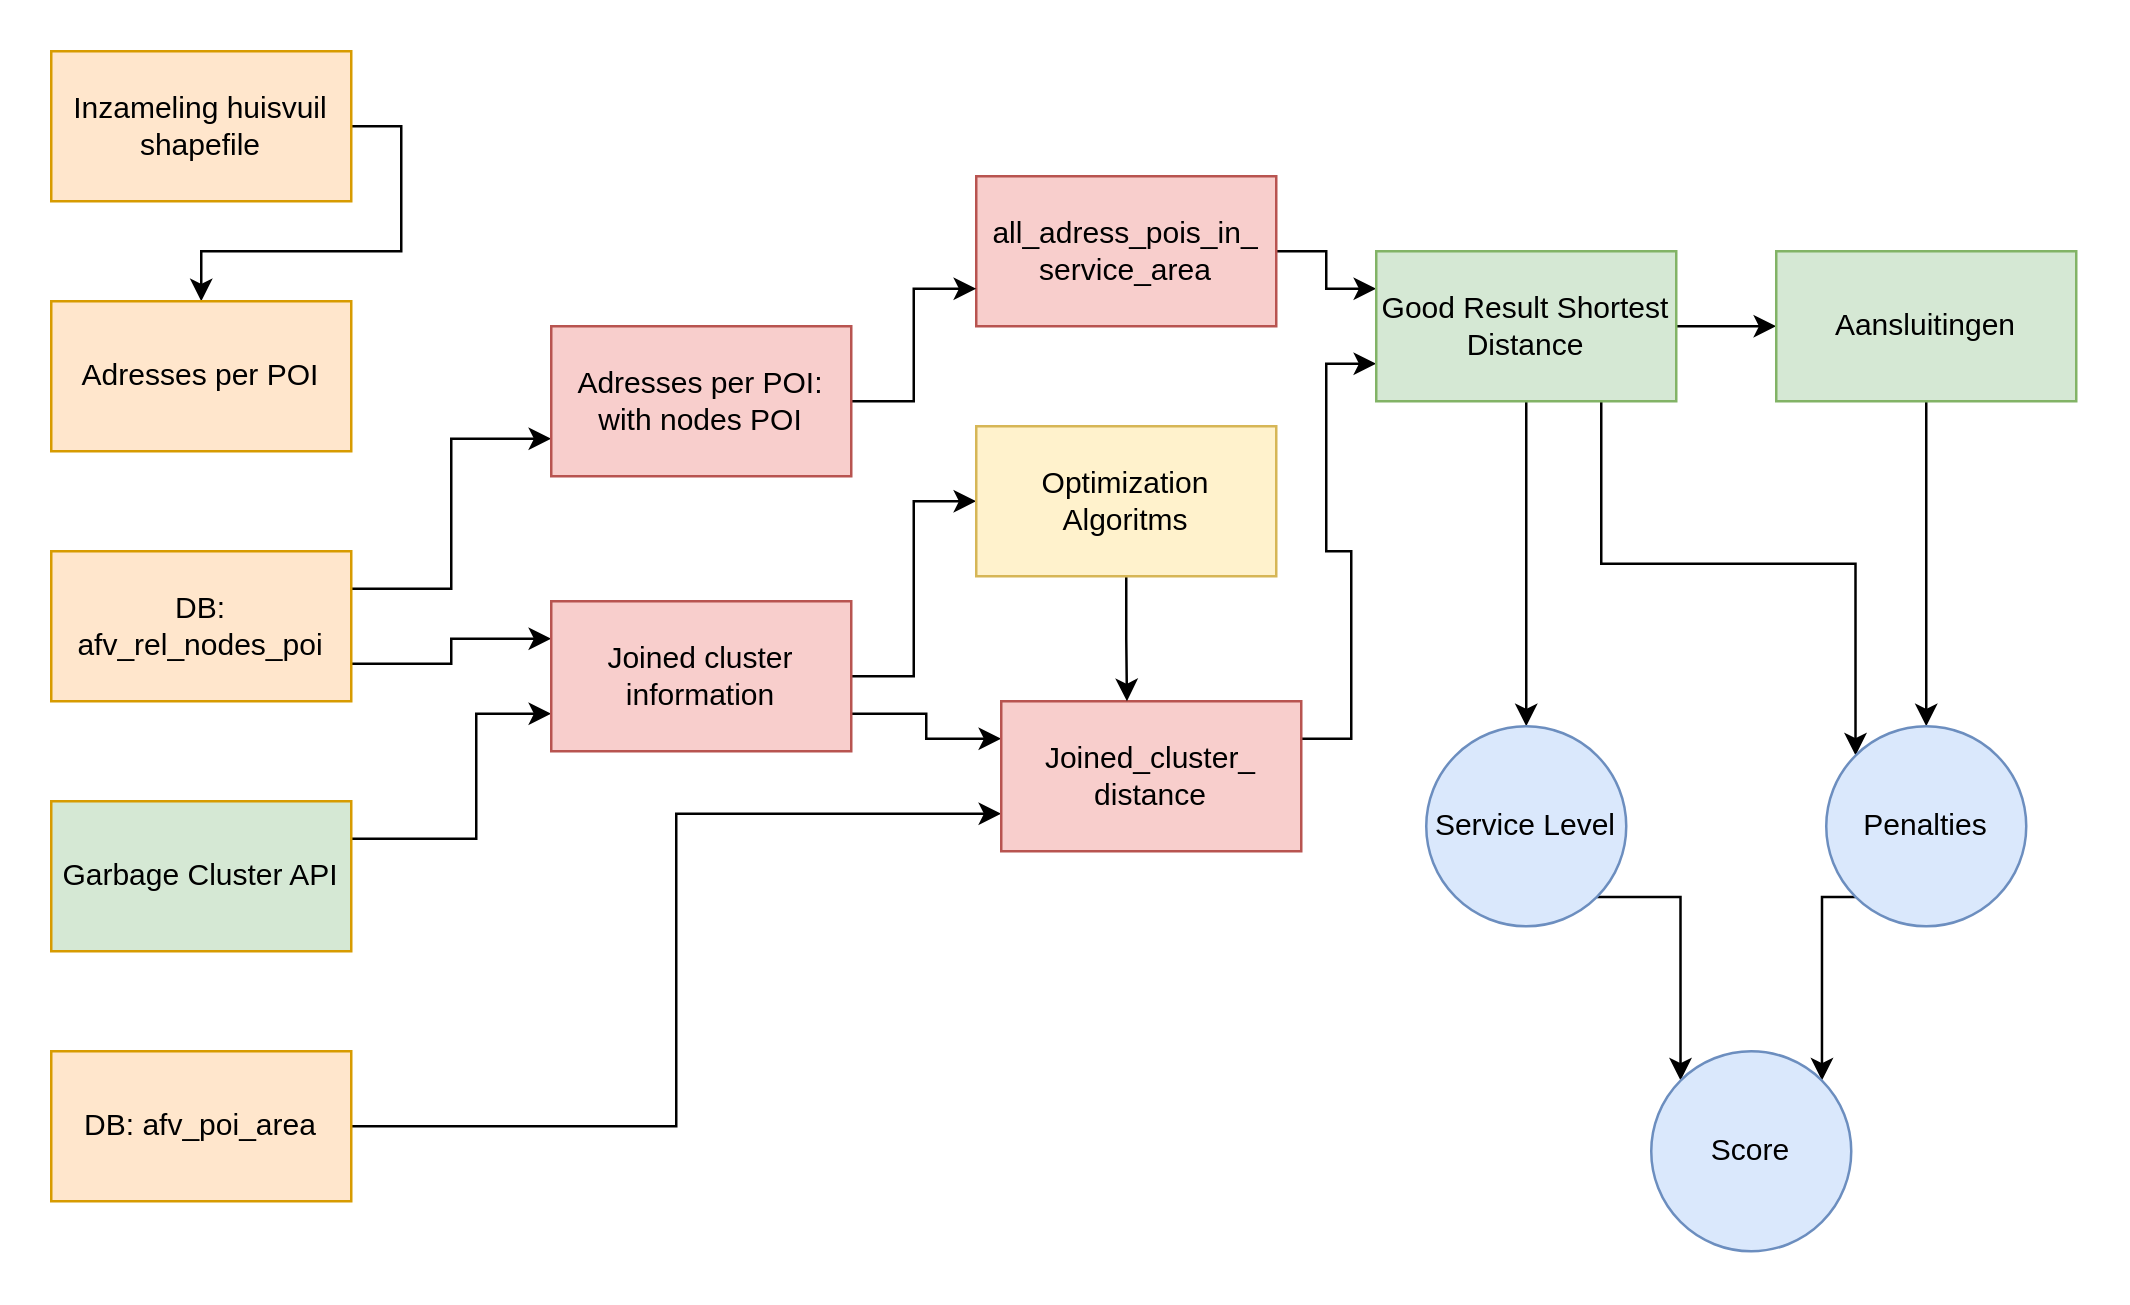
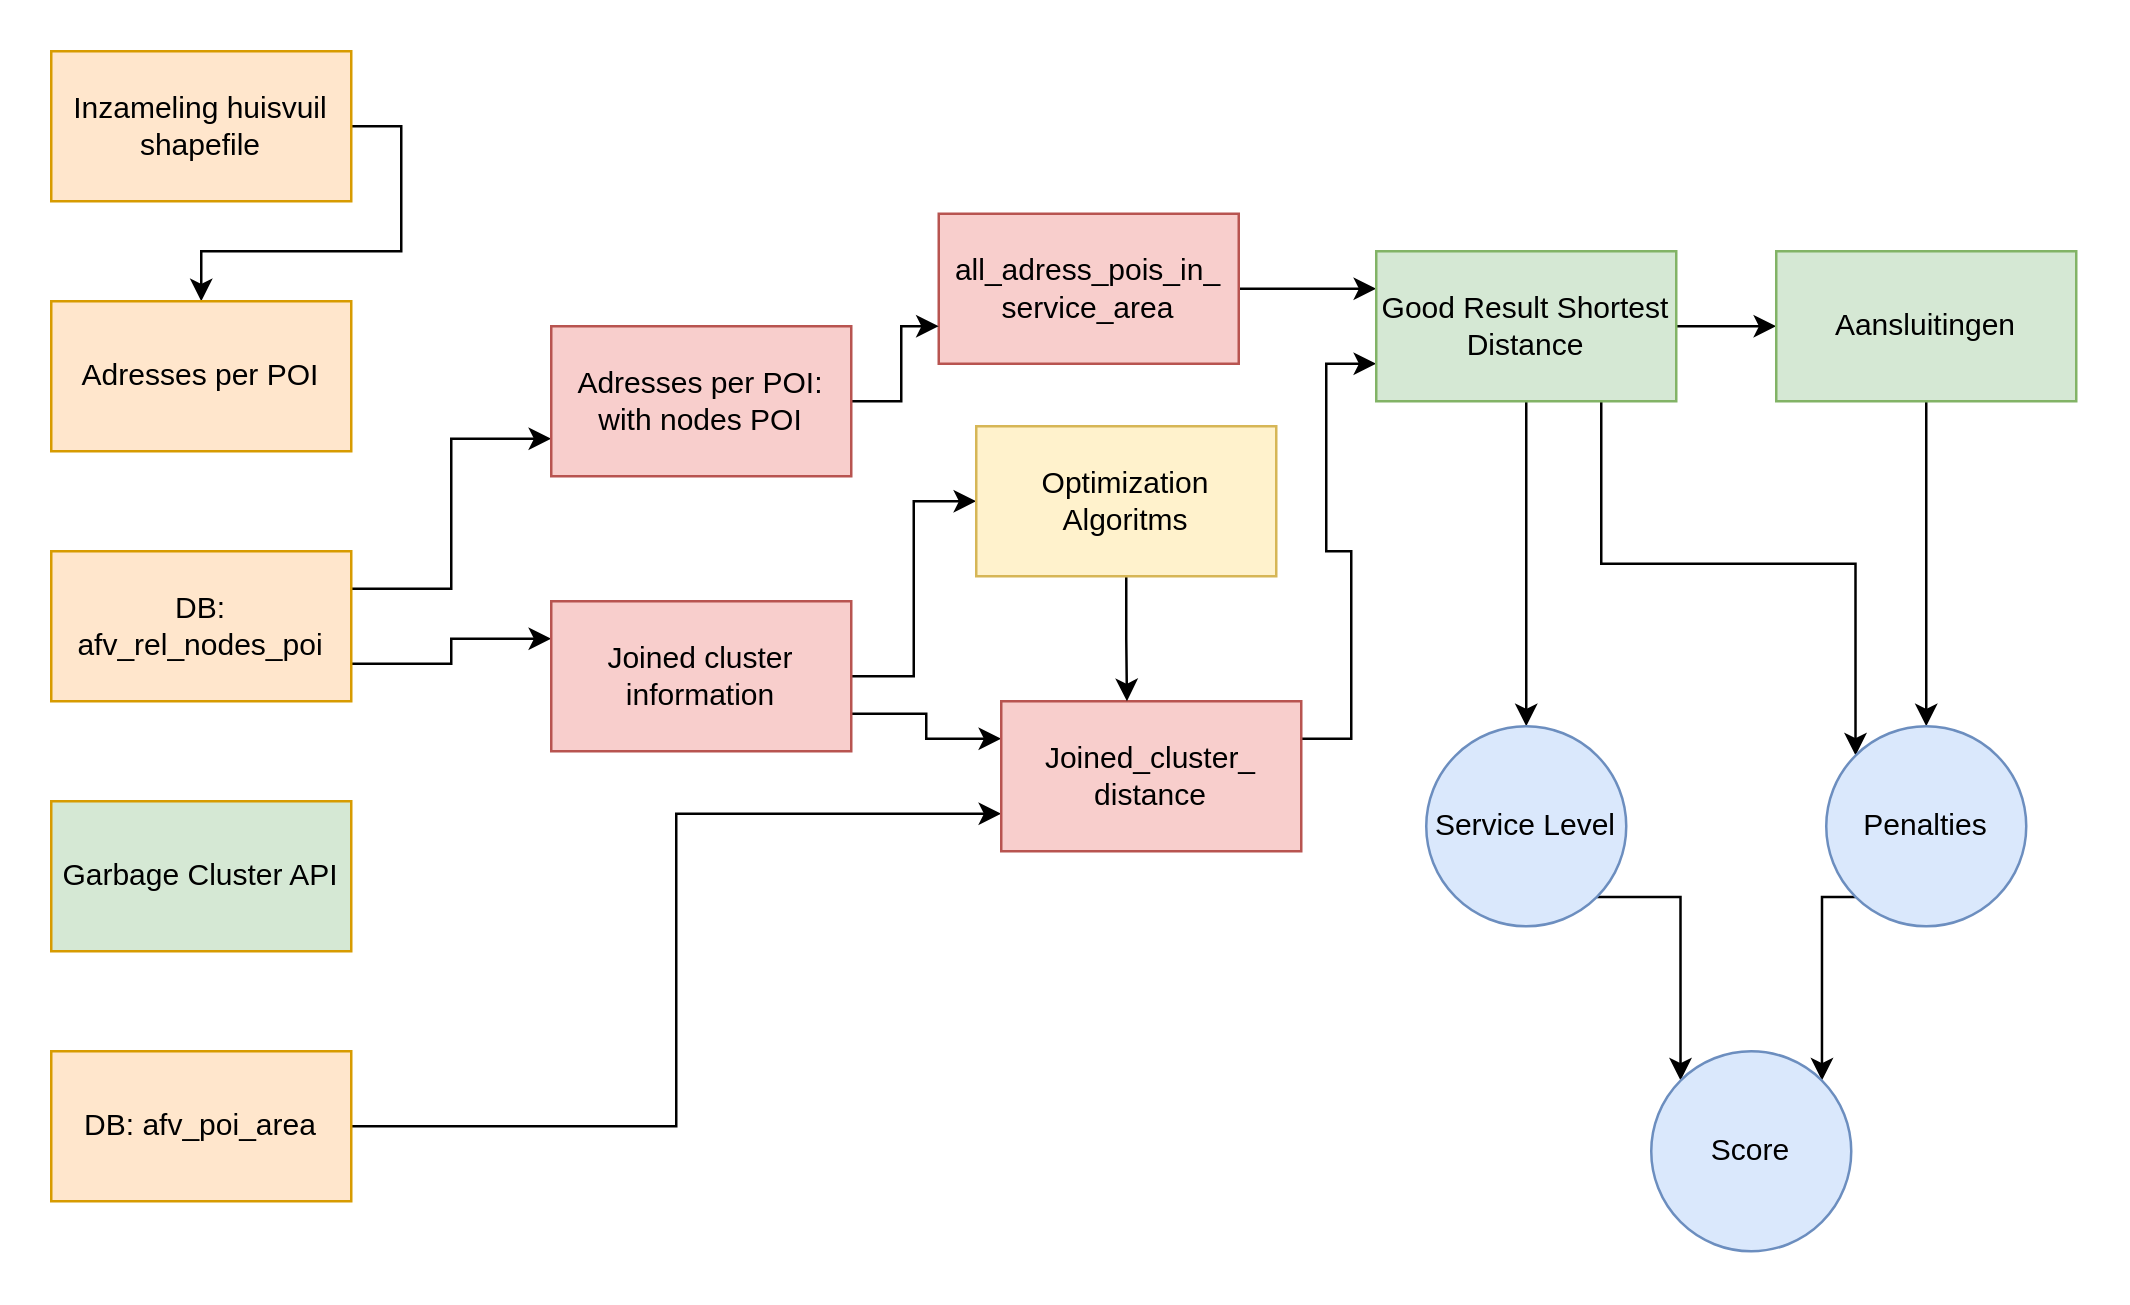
node "all_adress_pois_in_ service_area": moved (1126, 251) -> (1089, 289)
edge "Garbage Cluster API" -> "Joined cluster information": removed
